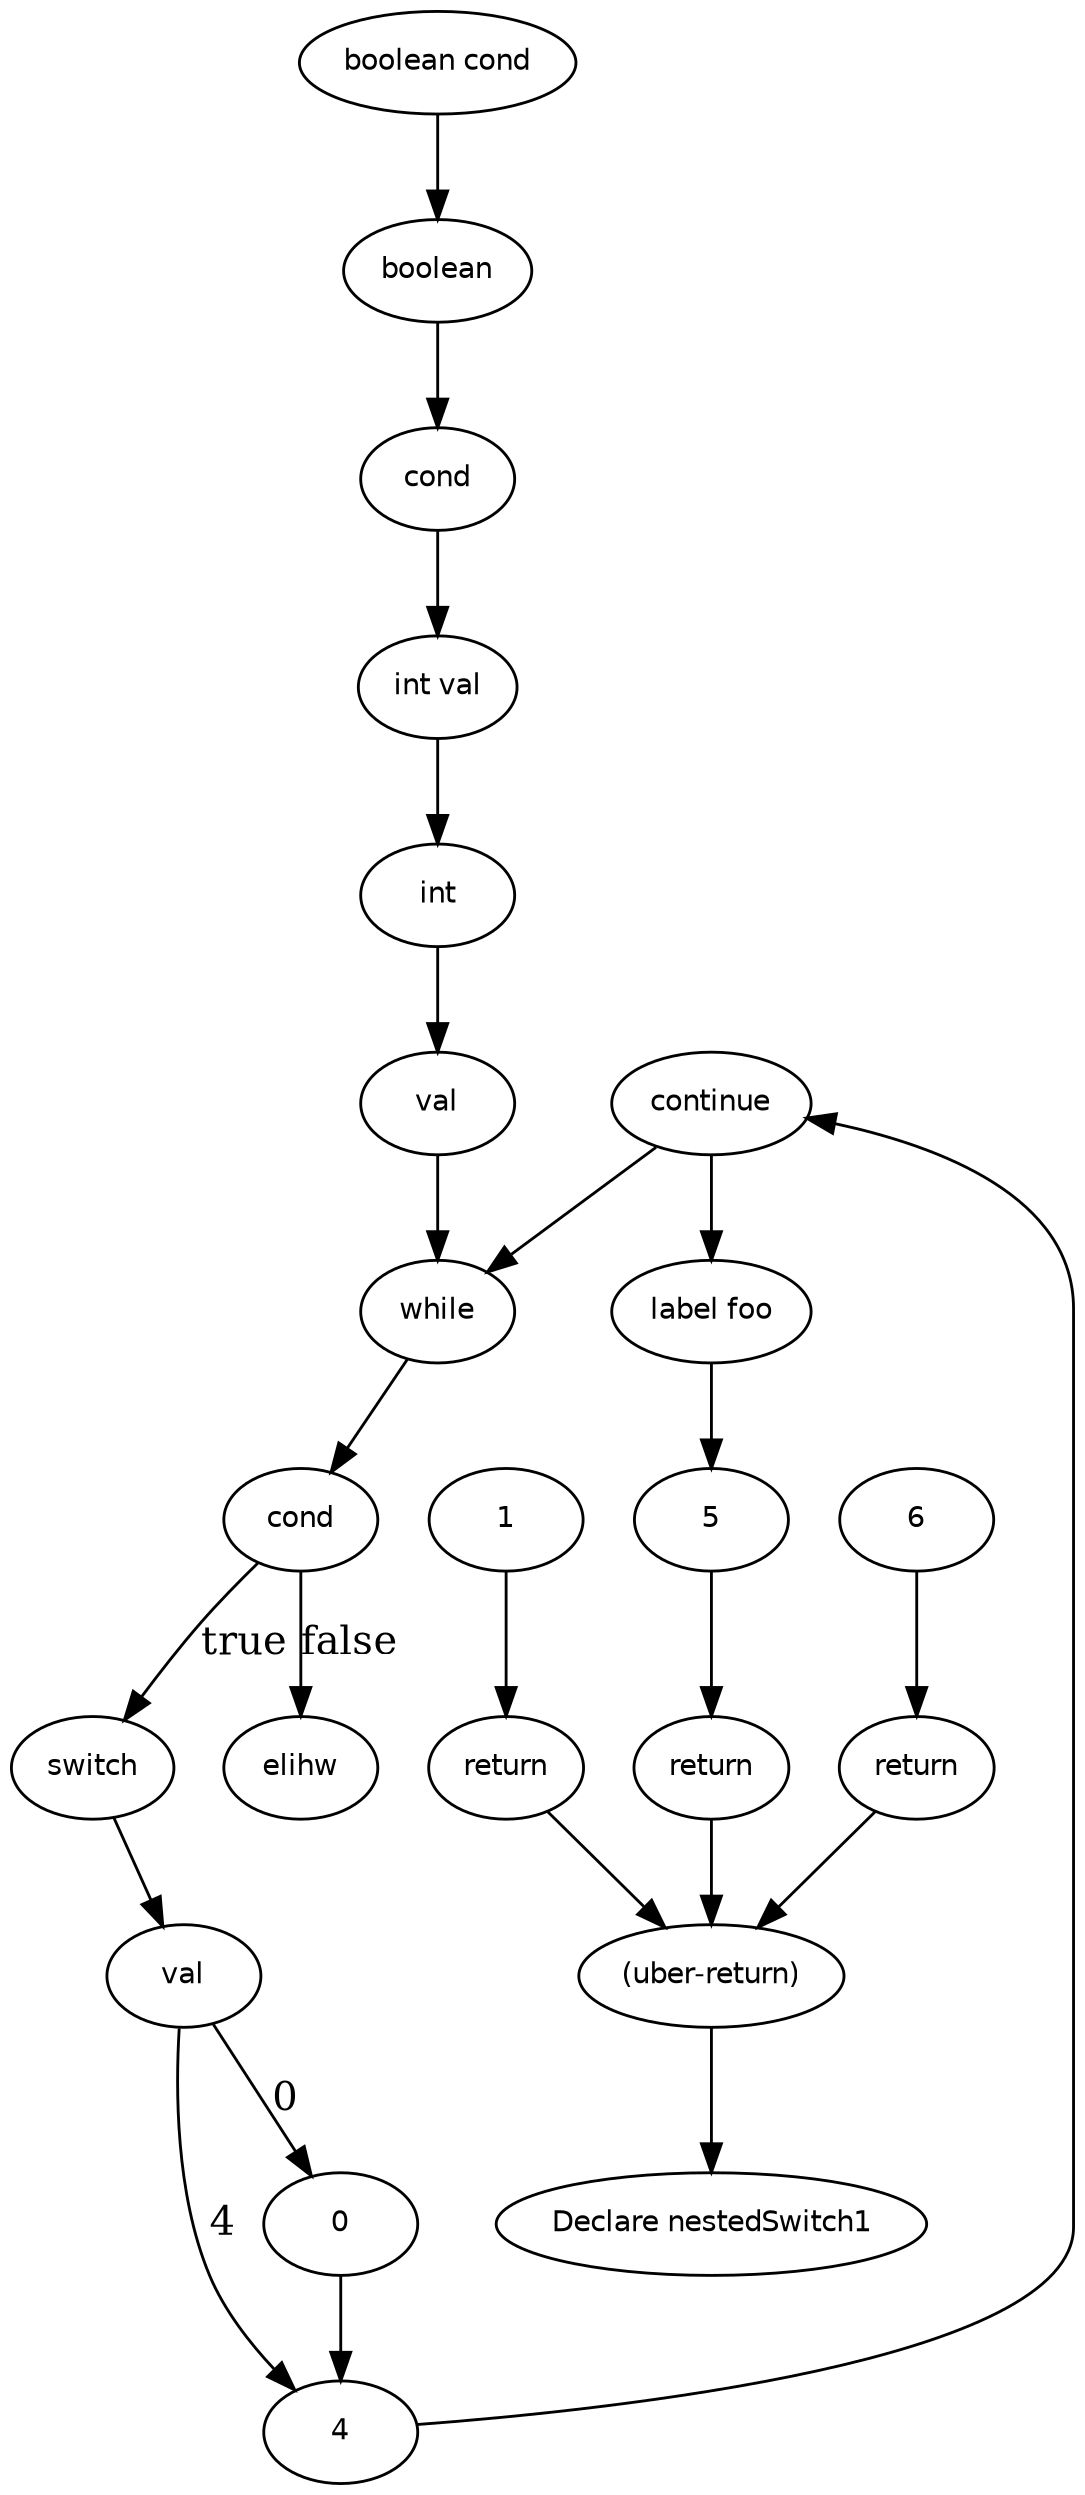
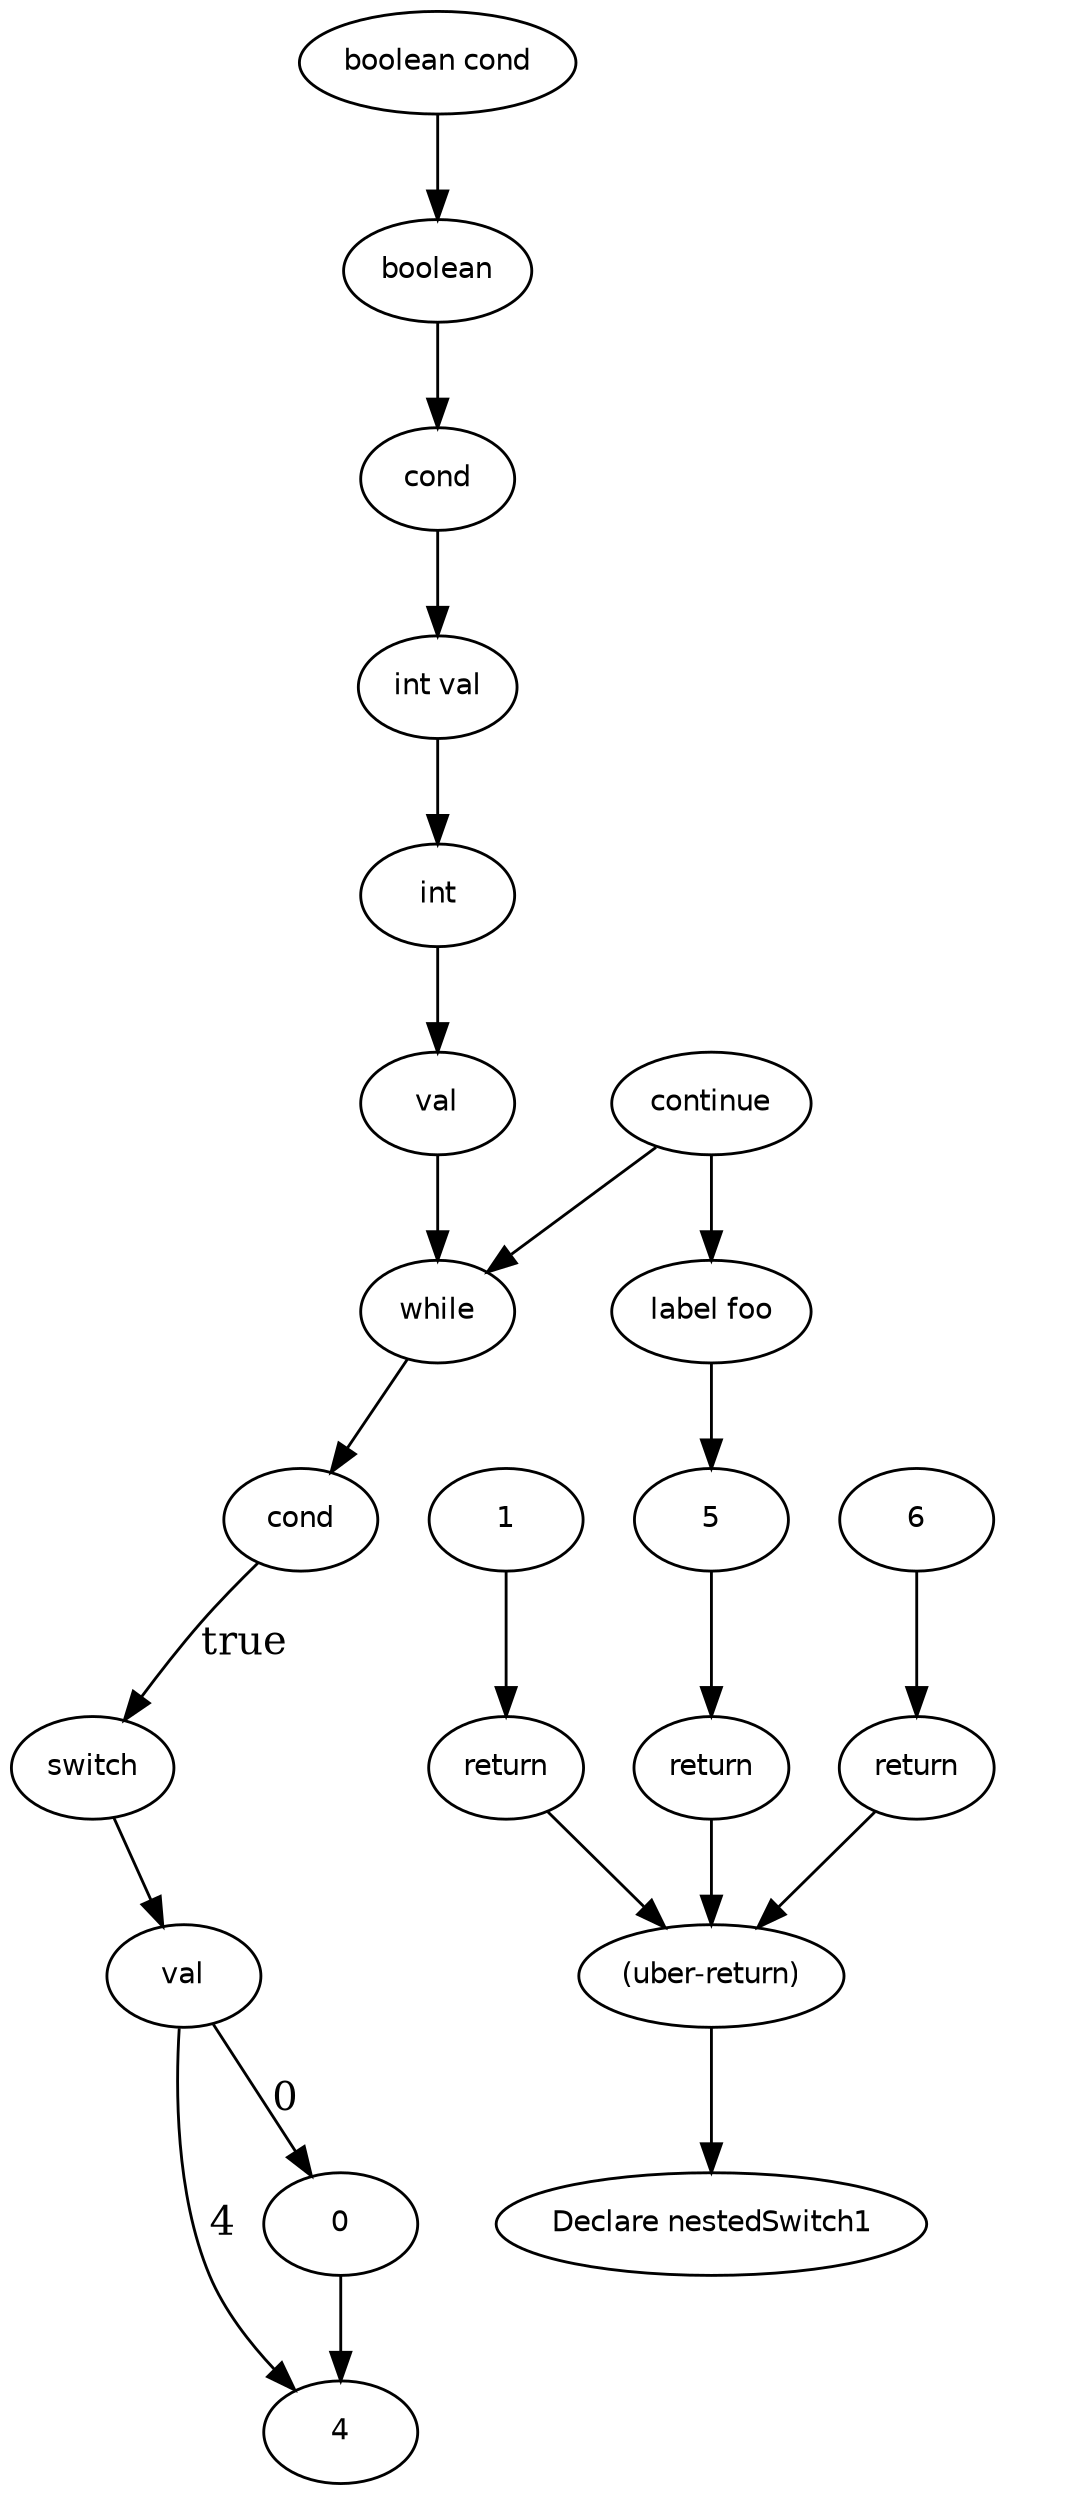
node "elihw": removed
edge "4" -> "continue": removed
